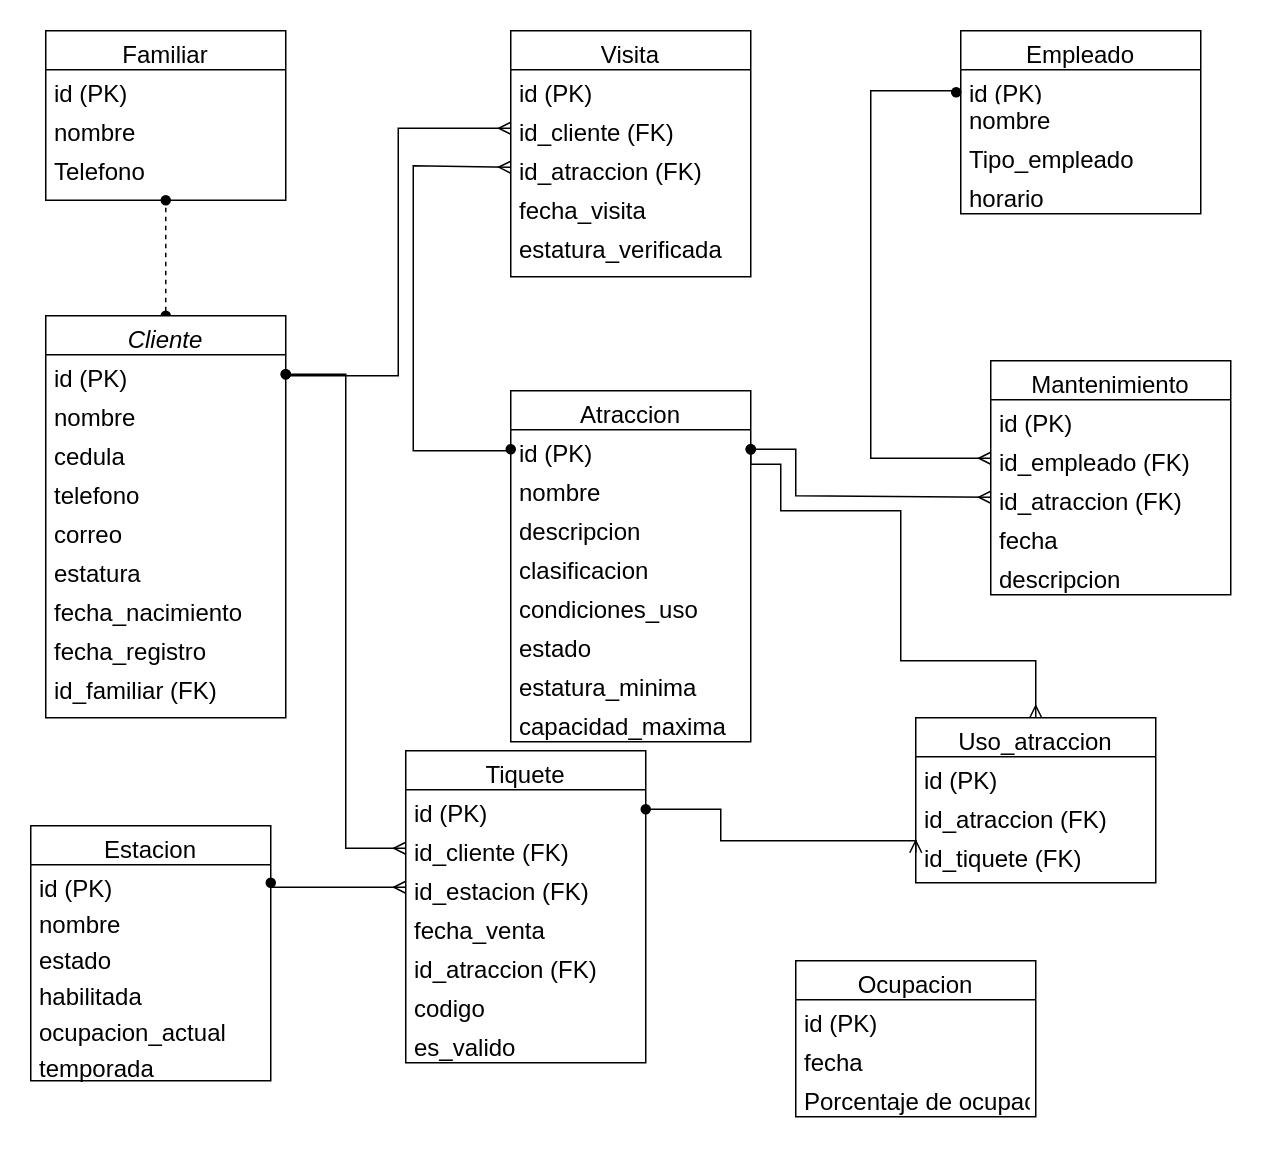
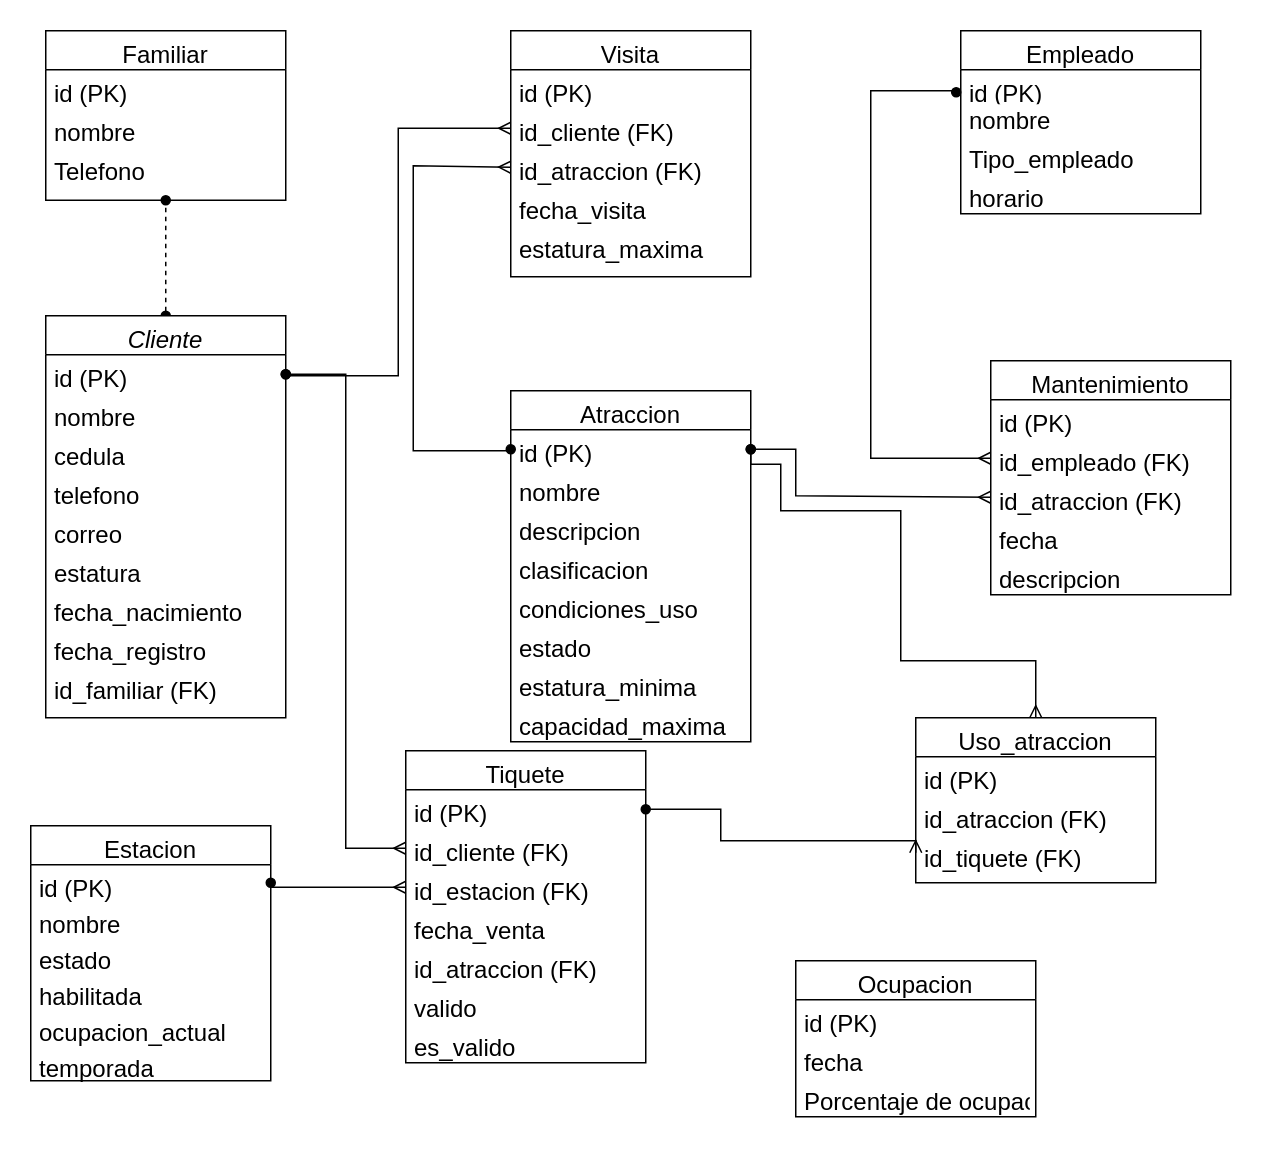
node "estatura_verificada": label "estatura_verificada" -> "estatura_maxima"
node "codigo": label "codigo" -> "valido"
